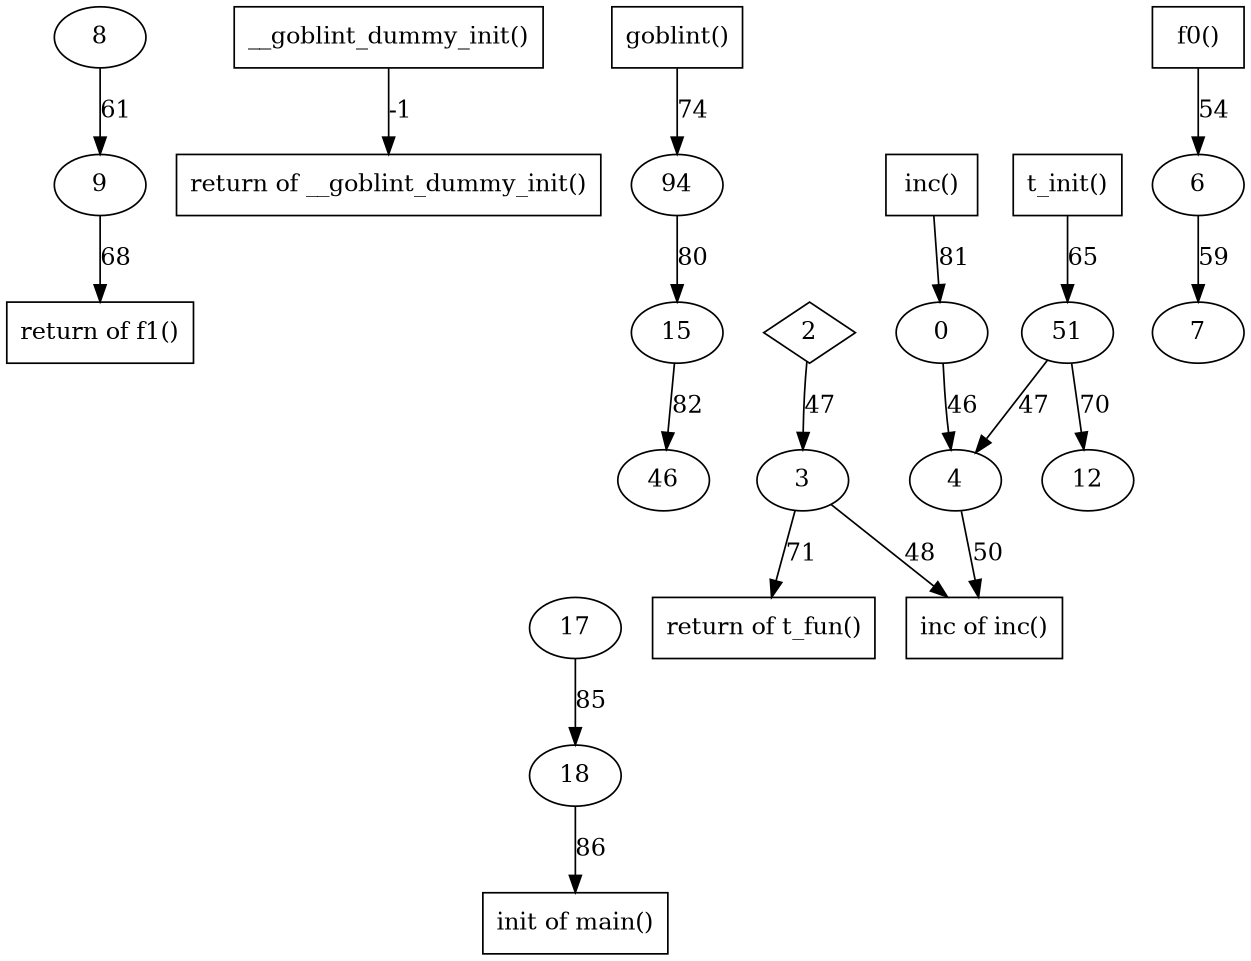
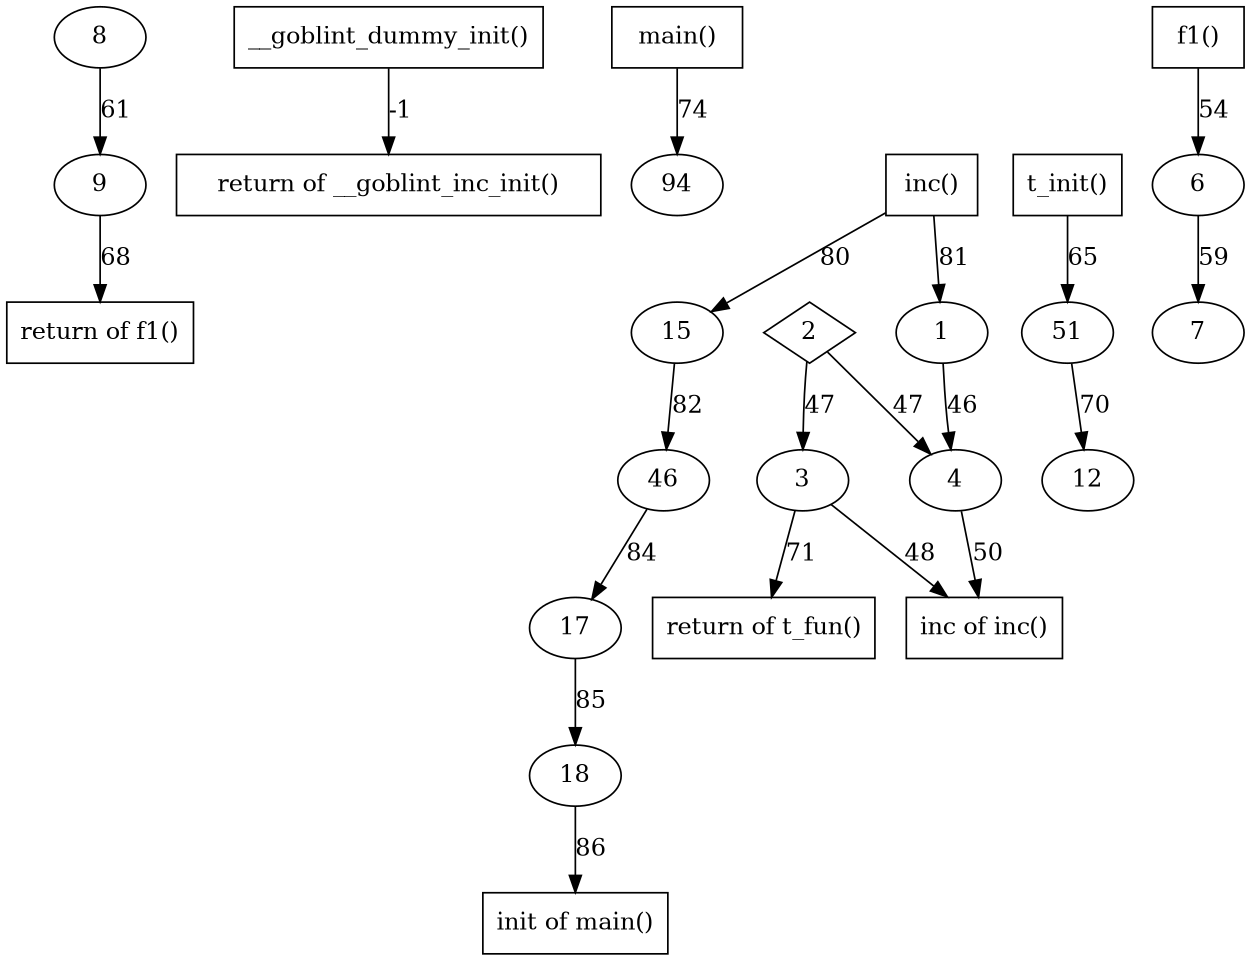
node "goblint()": label "goblint()" -> "main()"
node "f0()": label "f0()" -> "f1()"
node "return of __goblint_dummy_init()": label "return of __goblint_dummy_init()" -> "return of __goblint_inc_init()"
edge "94" -> "15": now "inc()" -> "15"
node "0": label "0" -> "1"
edge "51" -> "4": now "2" -> "4"
edge "46" -> "17": added, label "84"
